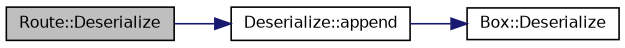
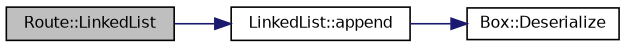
node "Route::Deserialize": label "Route::Deserialize" -> "Route::LinkedList"
node "Deserialize::append": label "Deserialize::append" -> "LinkedList::append"
